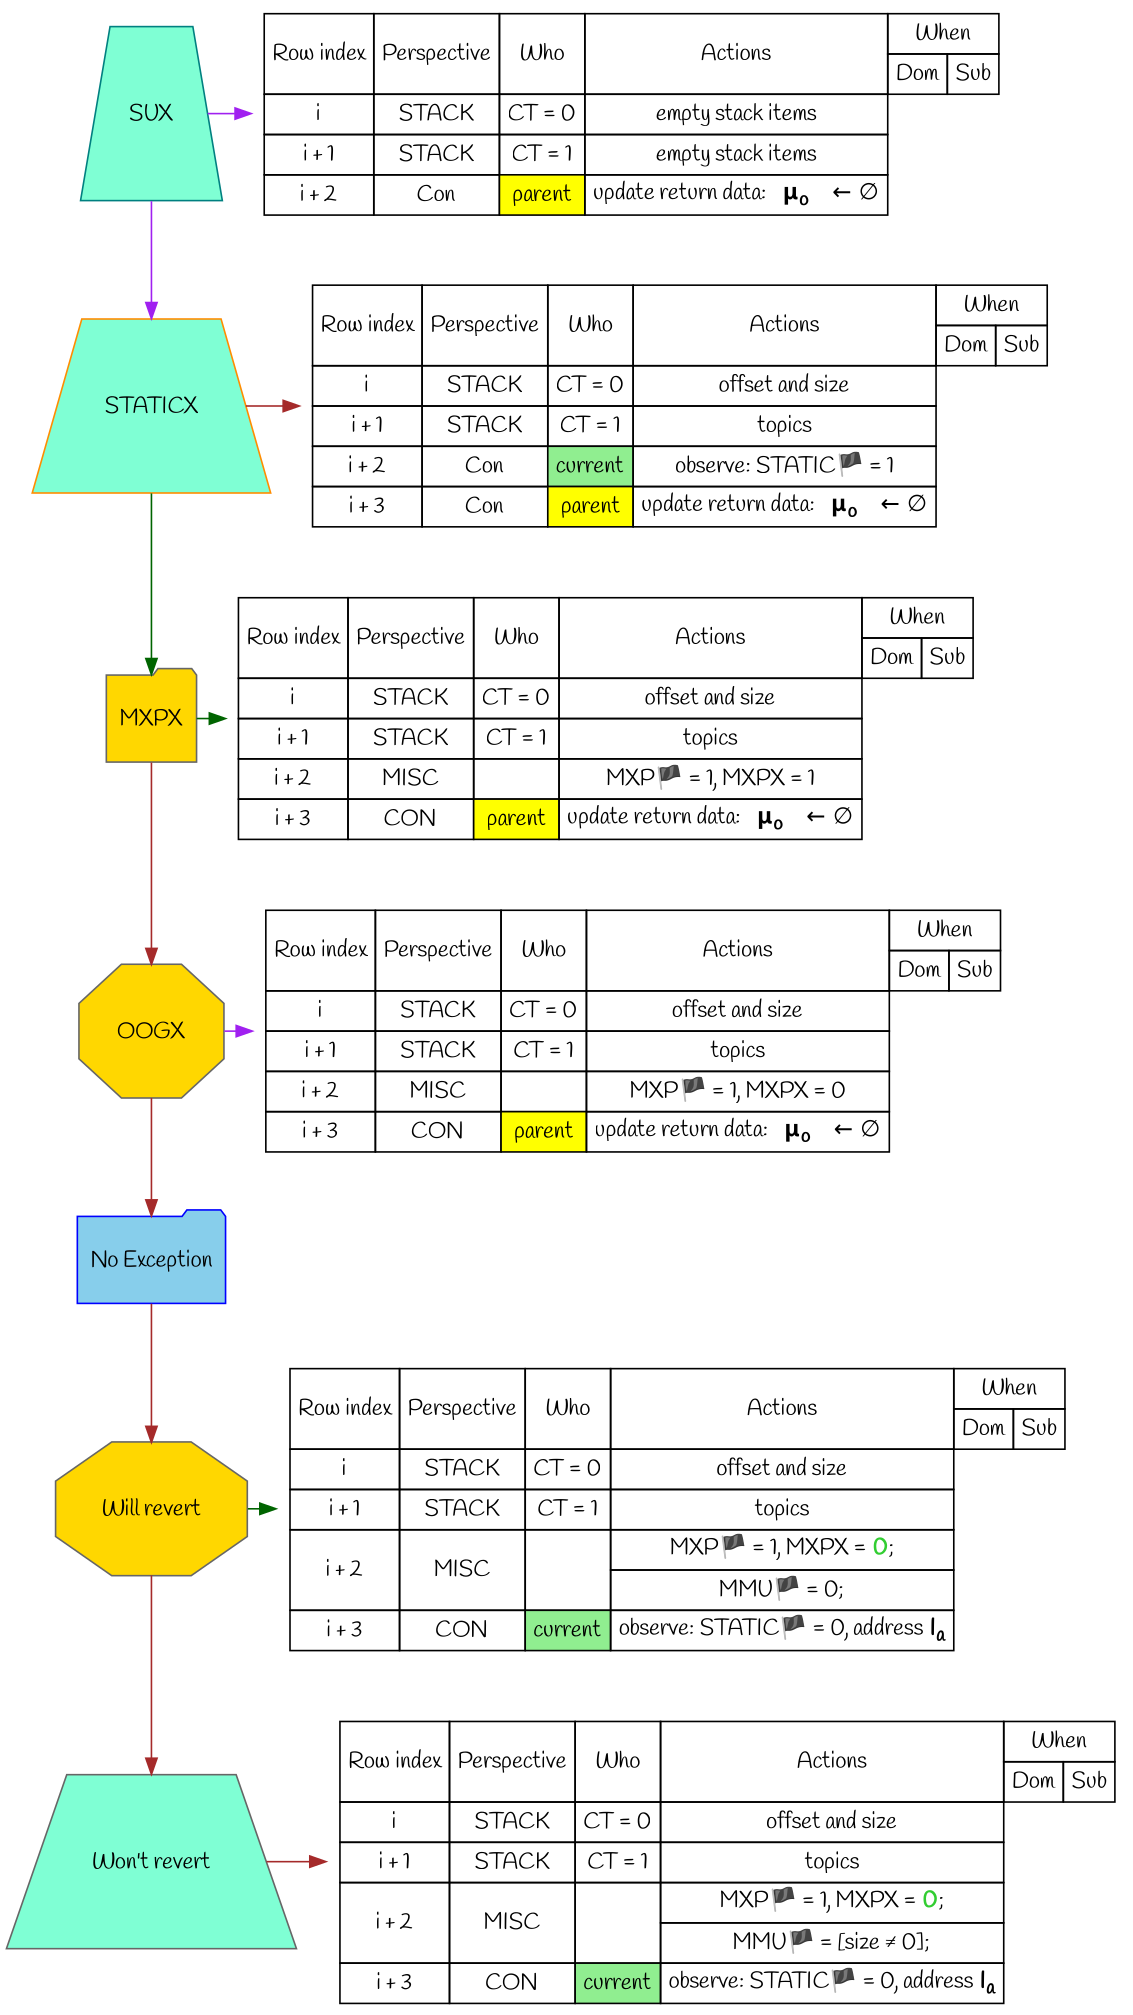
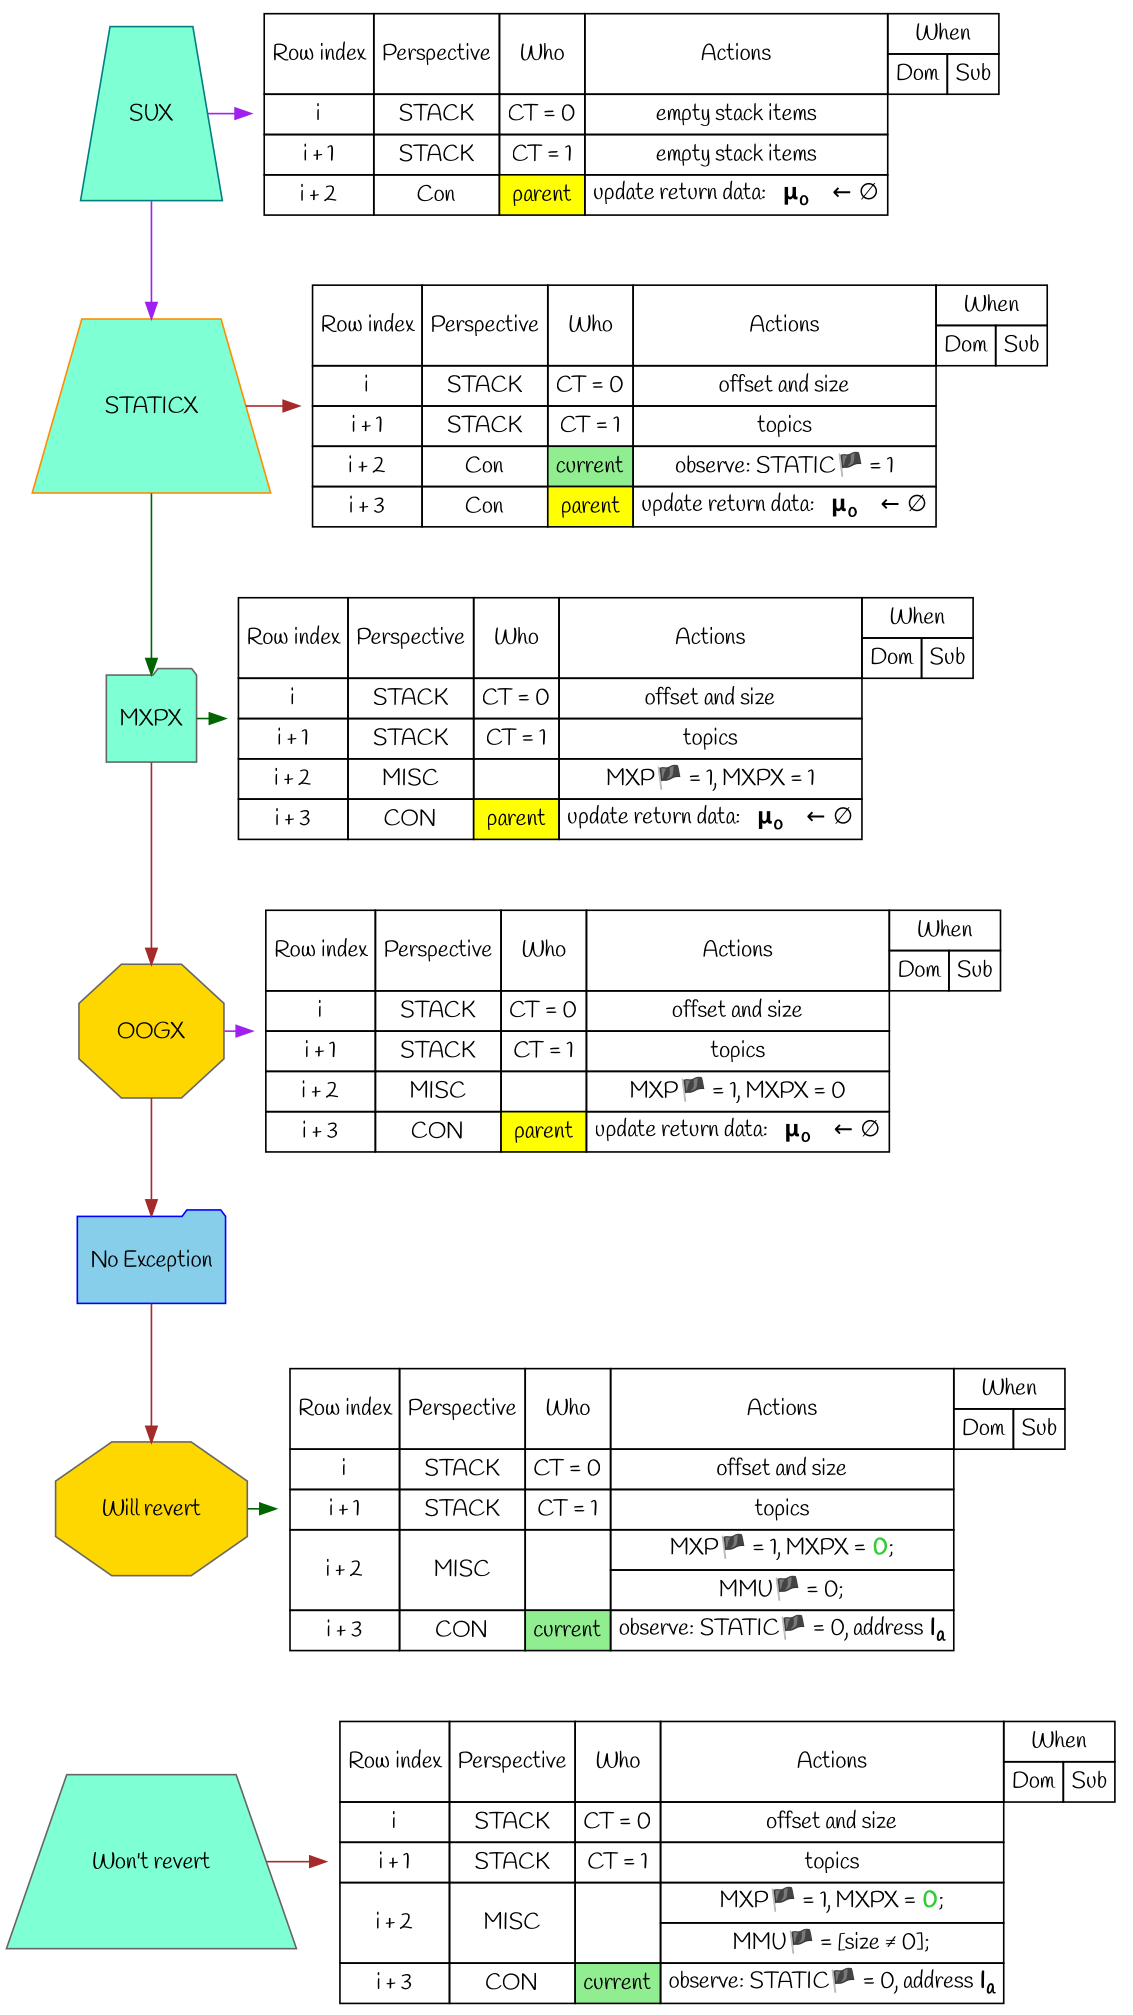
node "MXPX": fillcolor gold -> aquamarine
edge "Will revert" -> "Won't revert": removed
